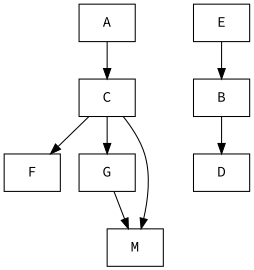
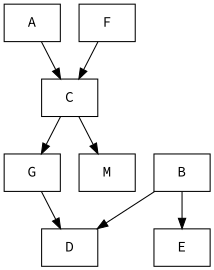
edge "E" -> "B": reversed
edge "C" -> "F": reversed
edge "G" -> "M": now "G" -> "D"
